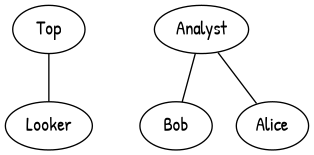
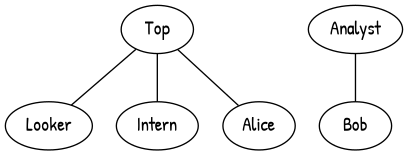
edge "Analyst" -- "Alice": now "Top" -- "Alice"
node "Intern": added
